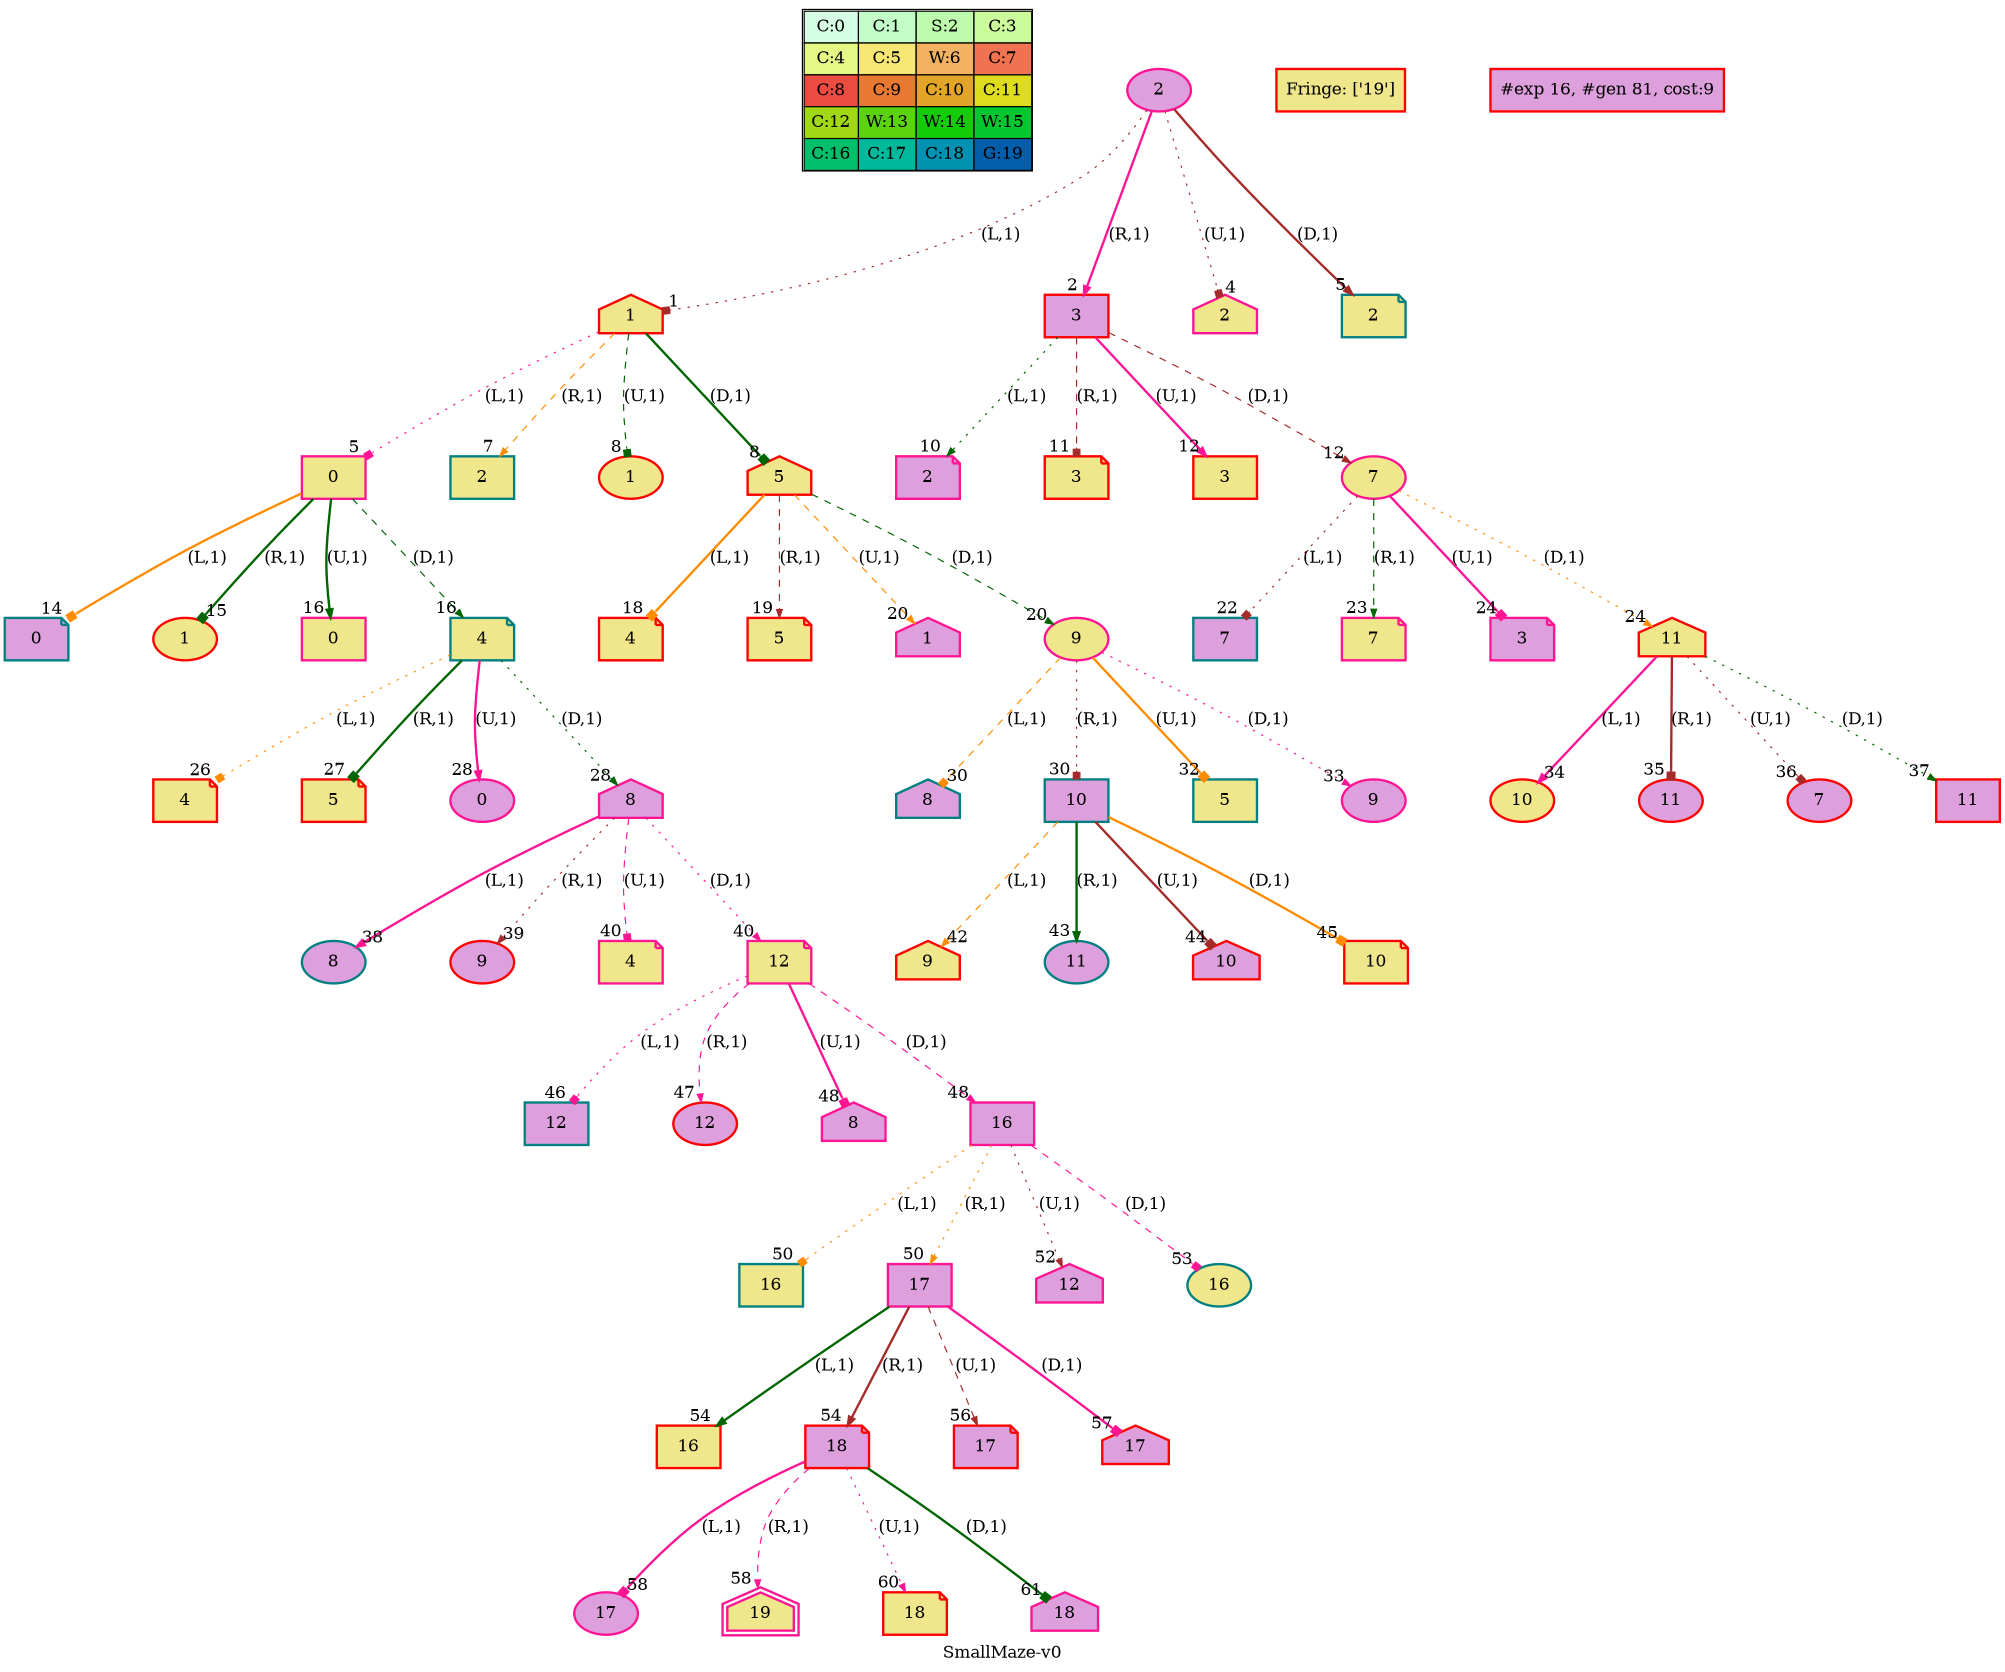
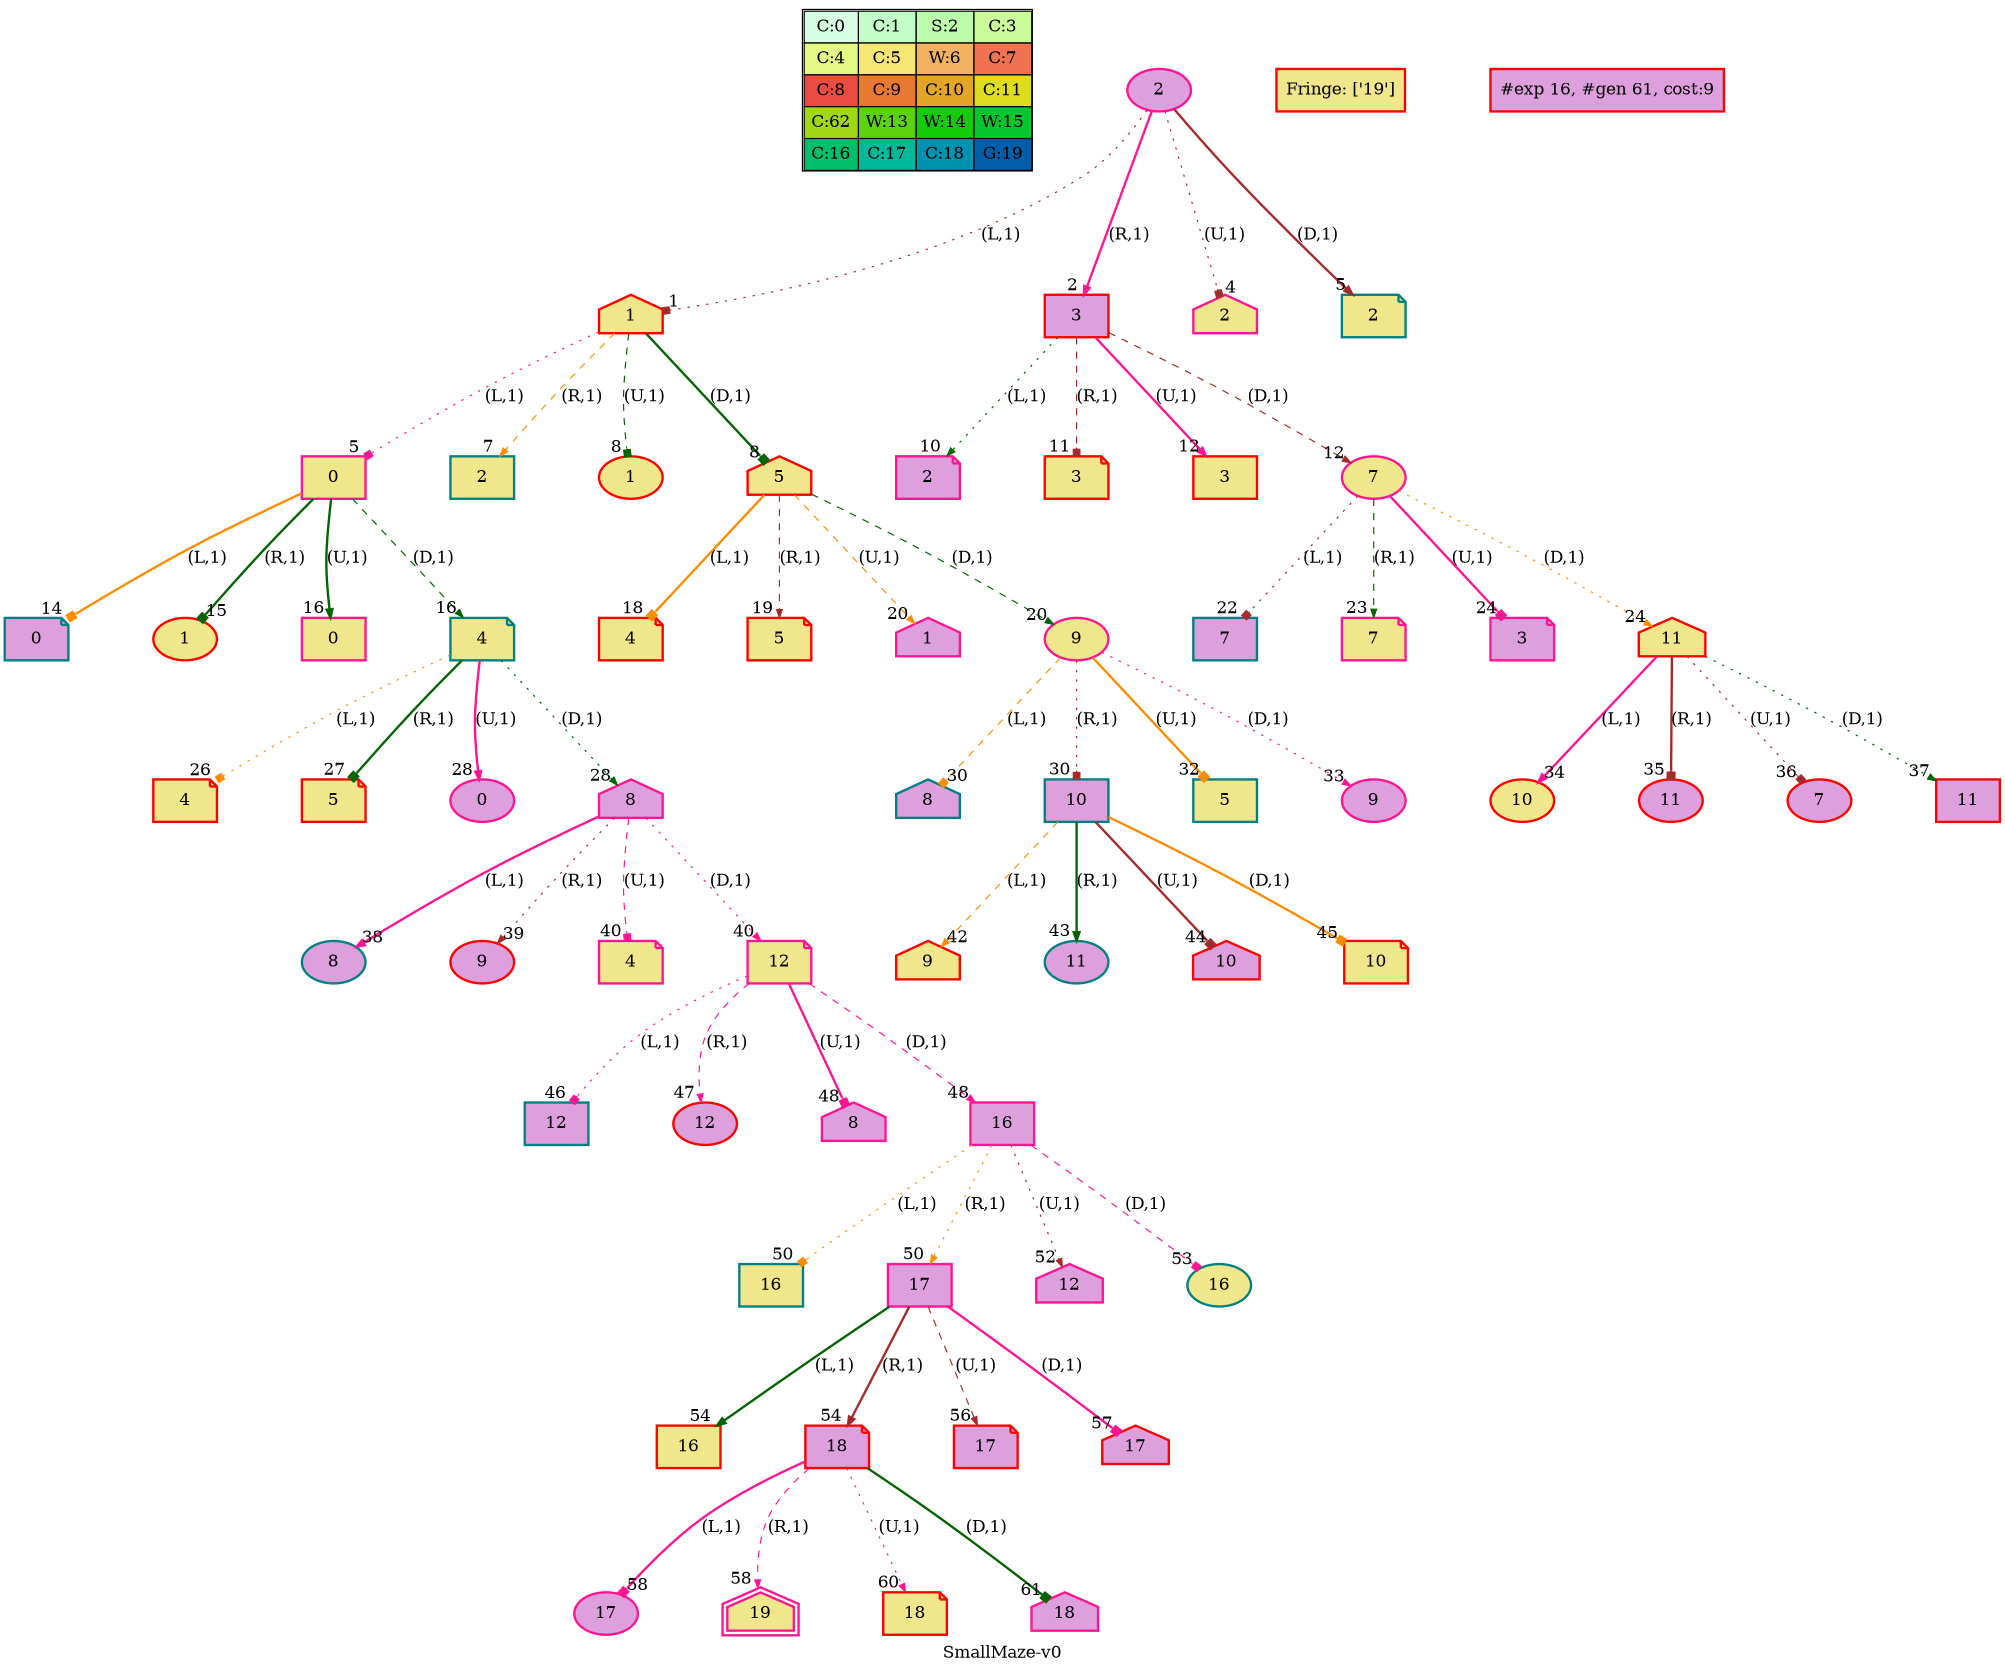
node "#exp 16, #gen 81, cost:9": label "#exp 16, #gen 81, cost:9" -> "#exp 16, #gen 61, cost:9"
node "C:0": text "C:12" -> "C:62"
